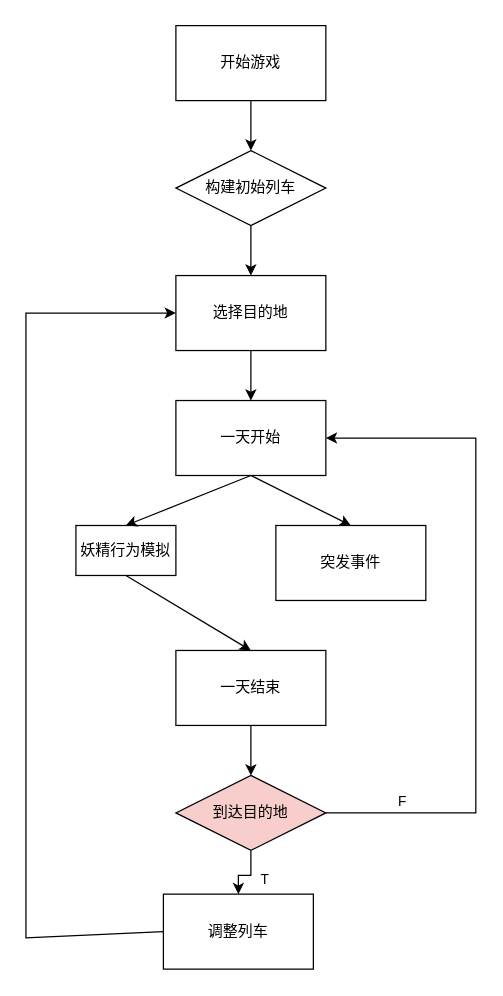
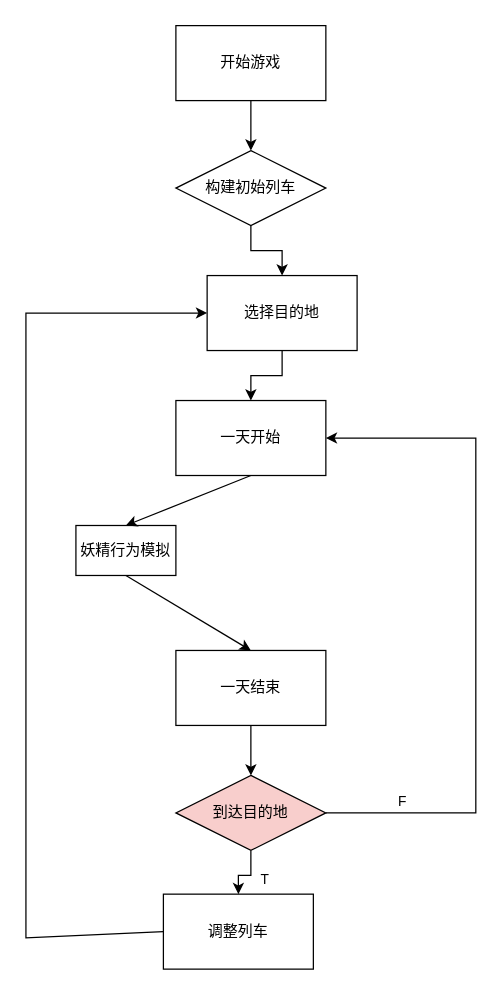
node "选择目的地": moved (251, 313) -> (282, 313)
edge "一天开始" -> "突发事件": removed
node "突发事件": removed
